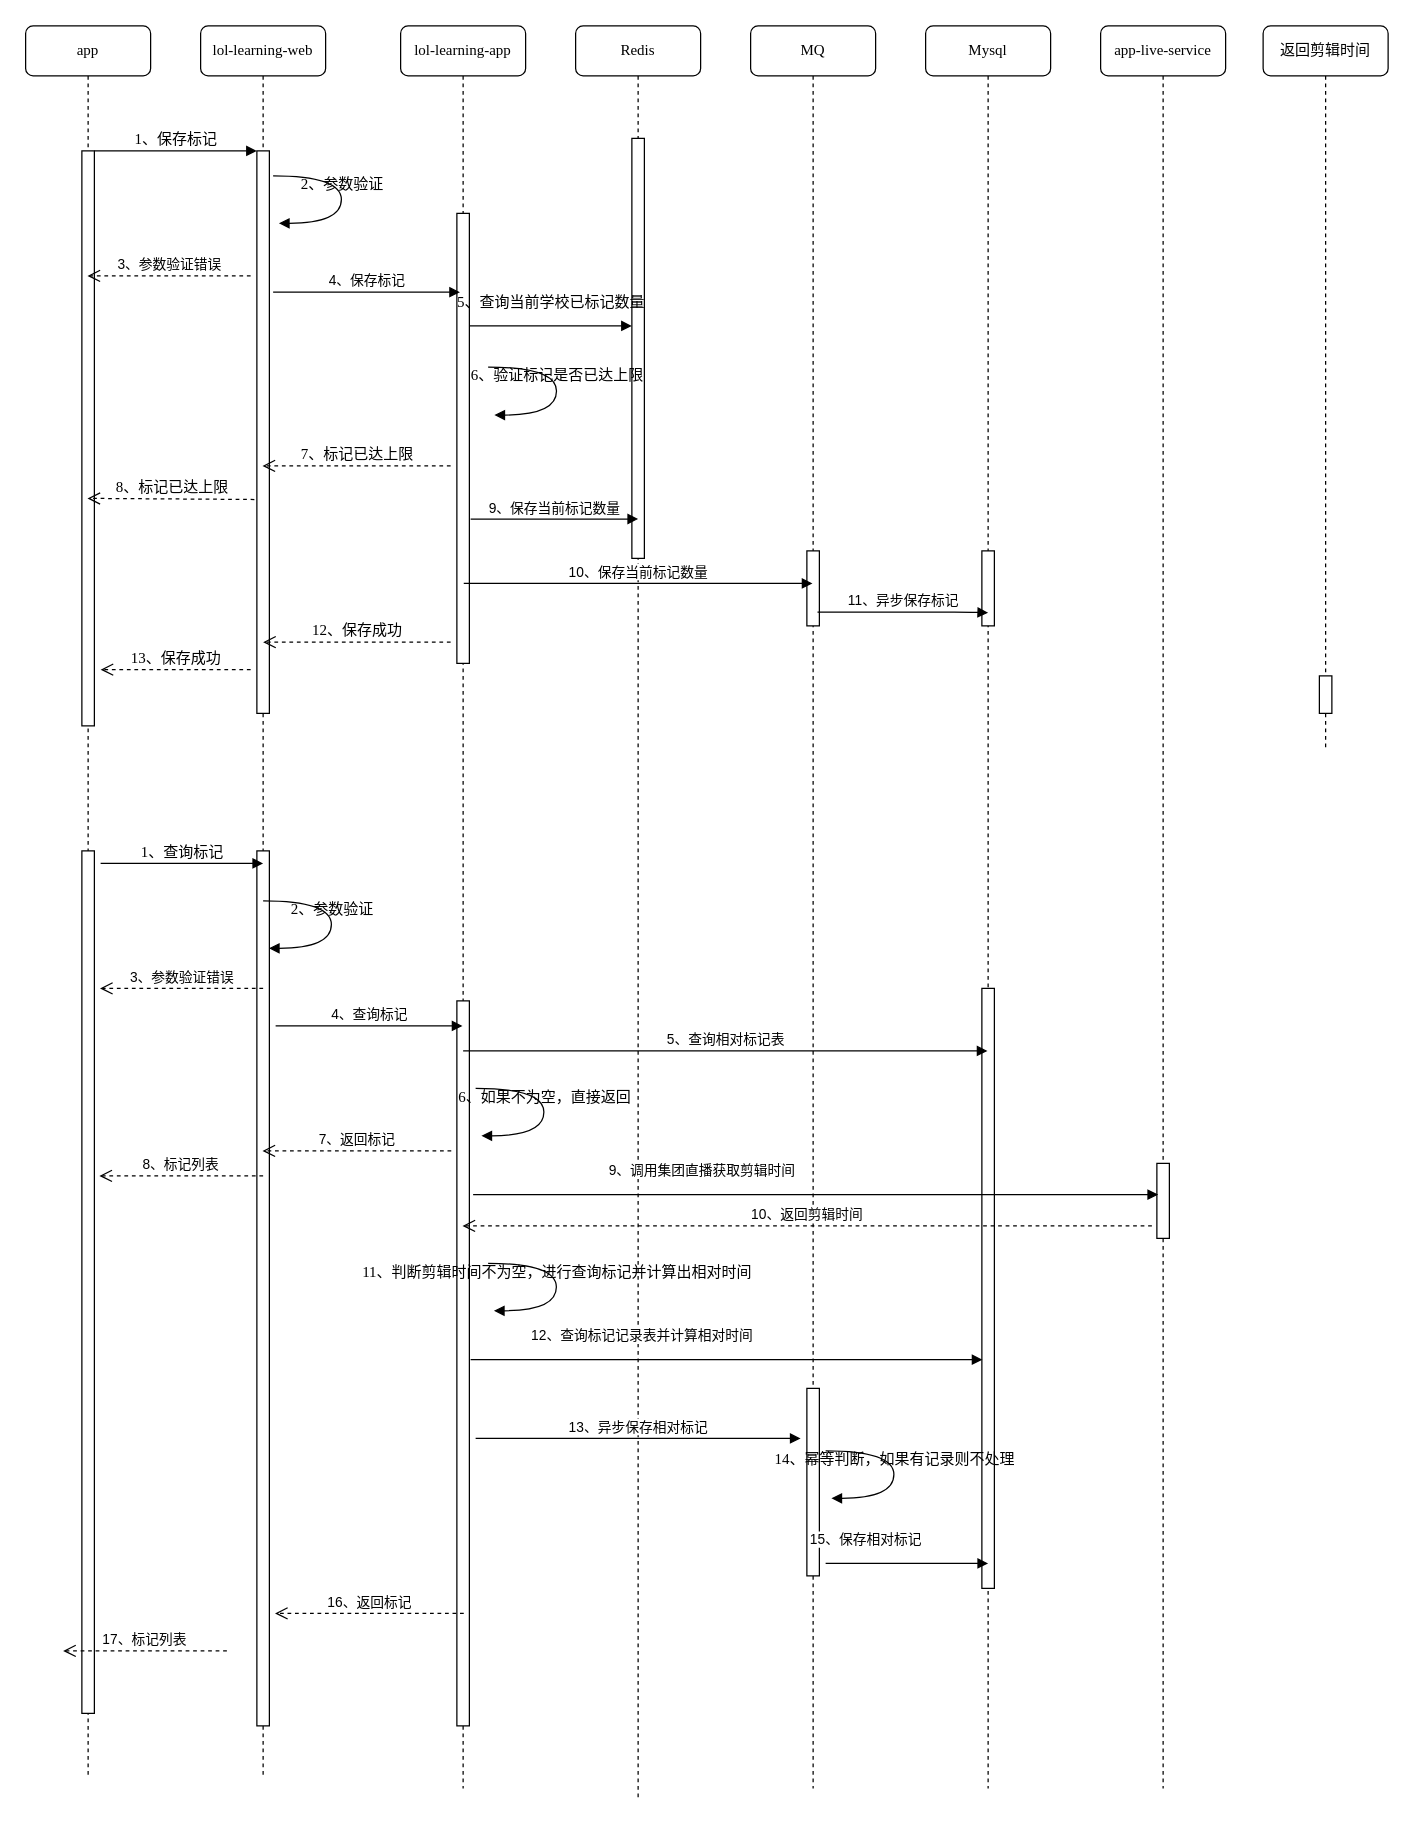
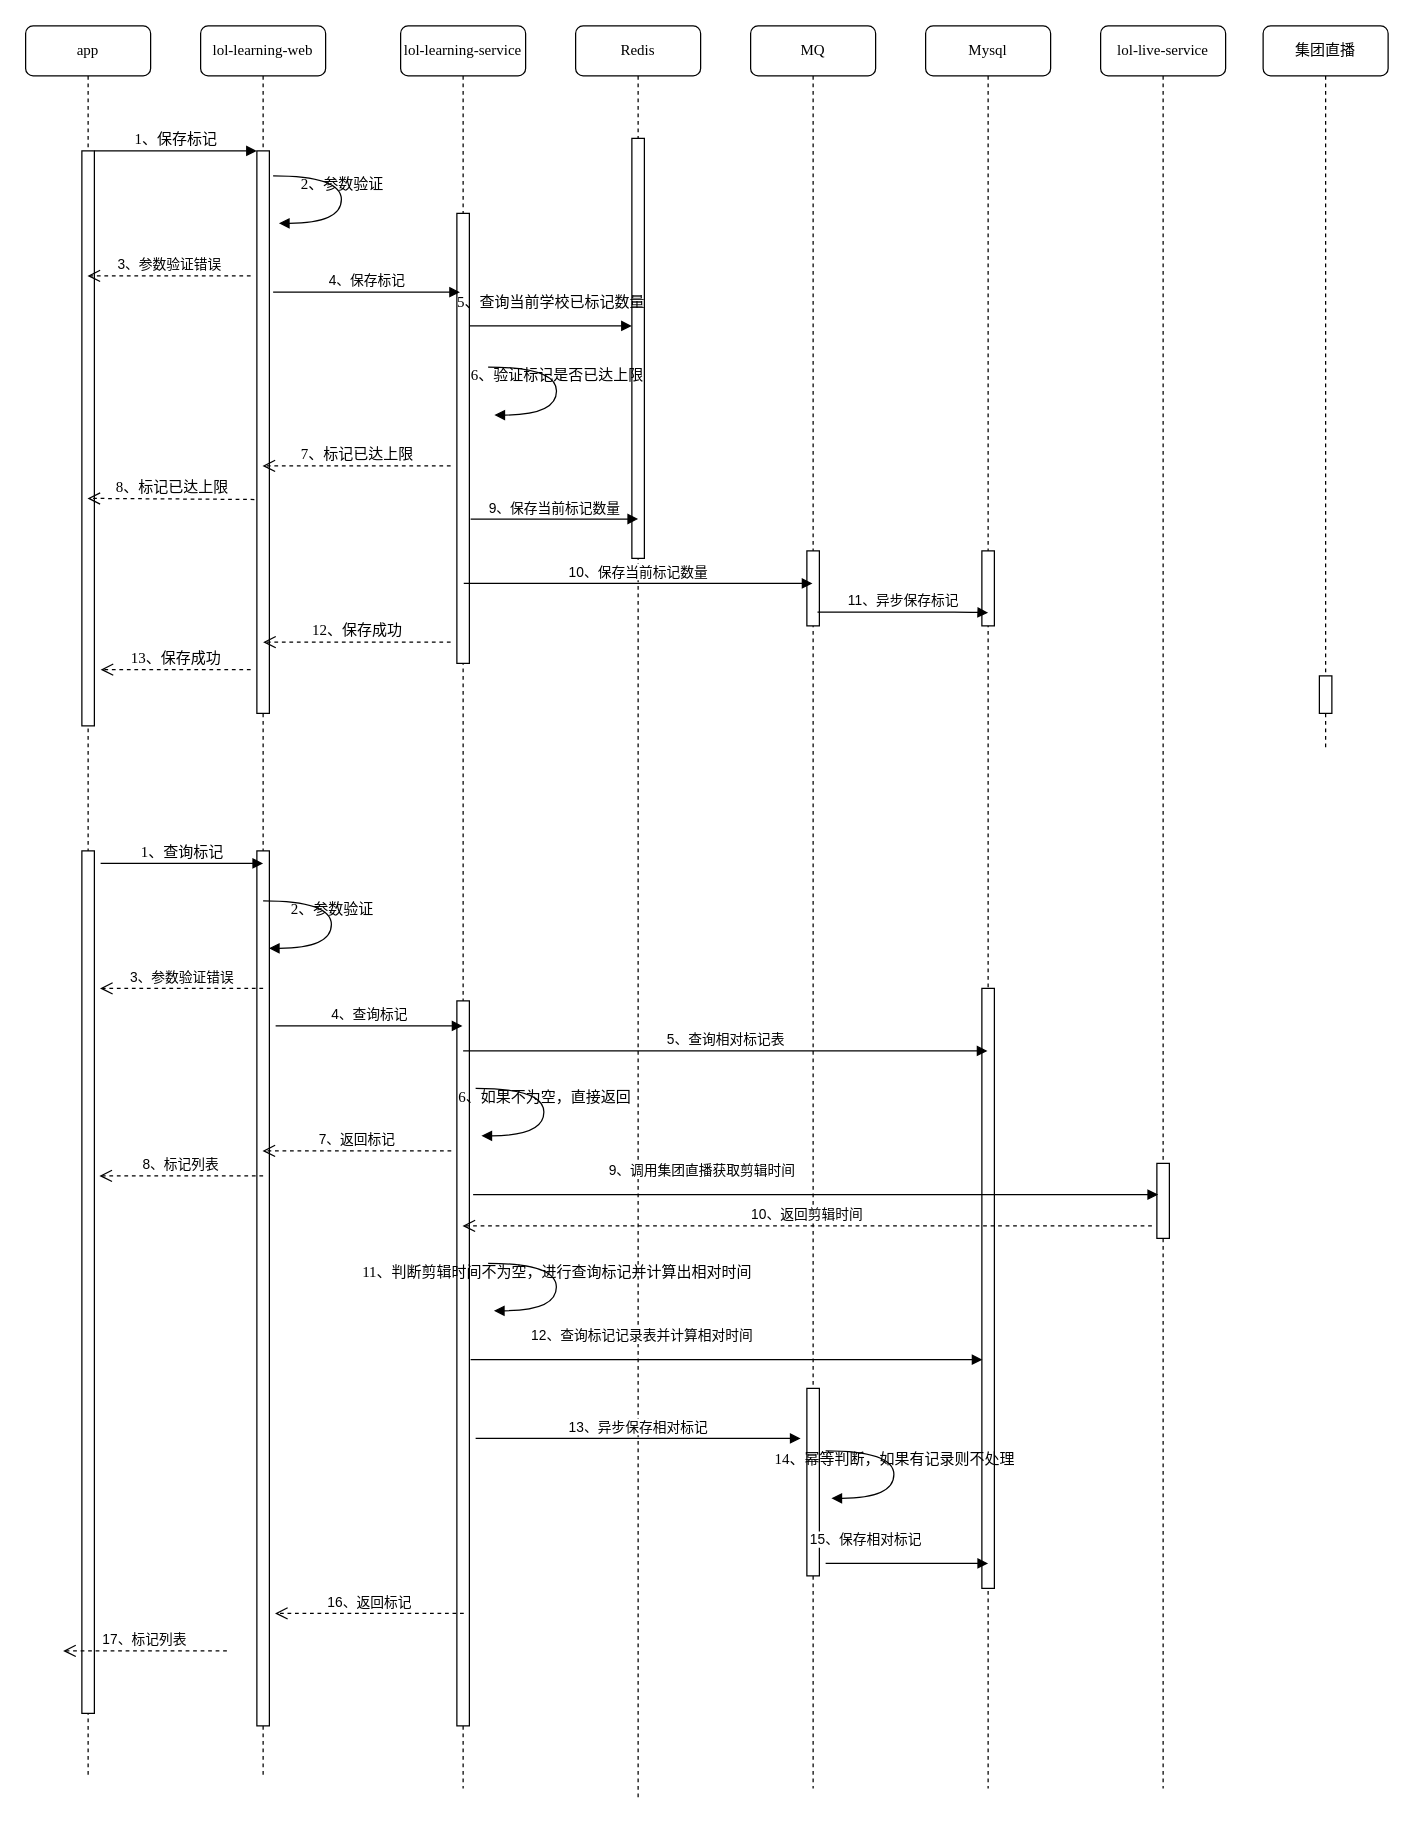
node "lol-learning-app": label "lol-learning-app" -> "lol-learning-service"
node "app-live-service": label "app-live-service" -> "lol-live-service"
node "返回剪辑时间": label "返回剪辑时间" -> "集团直播"
